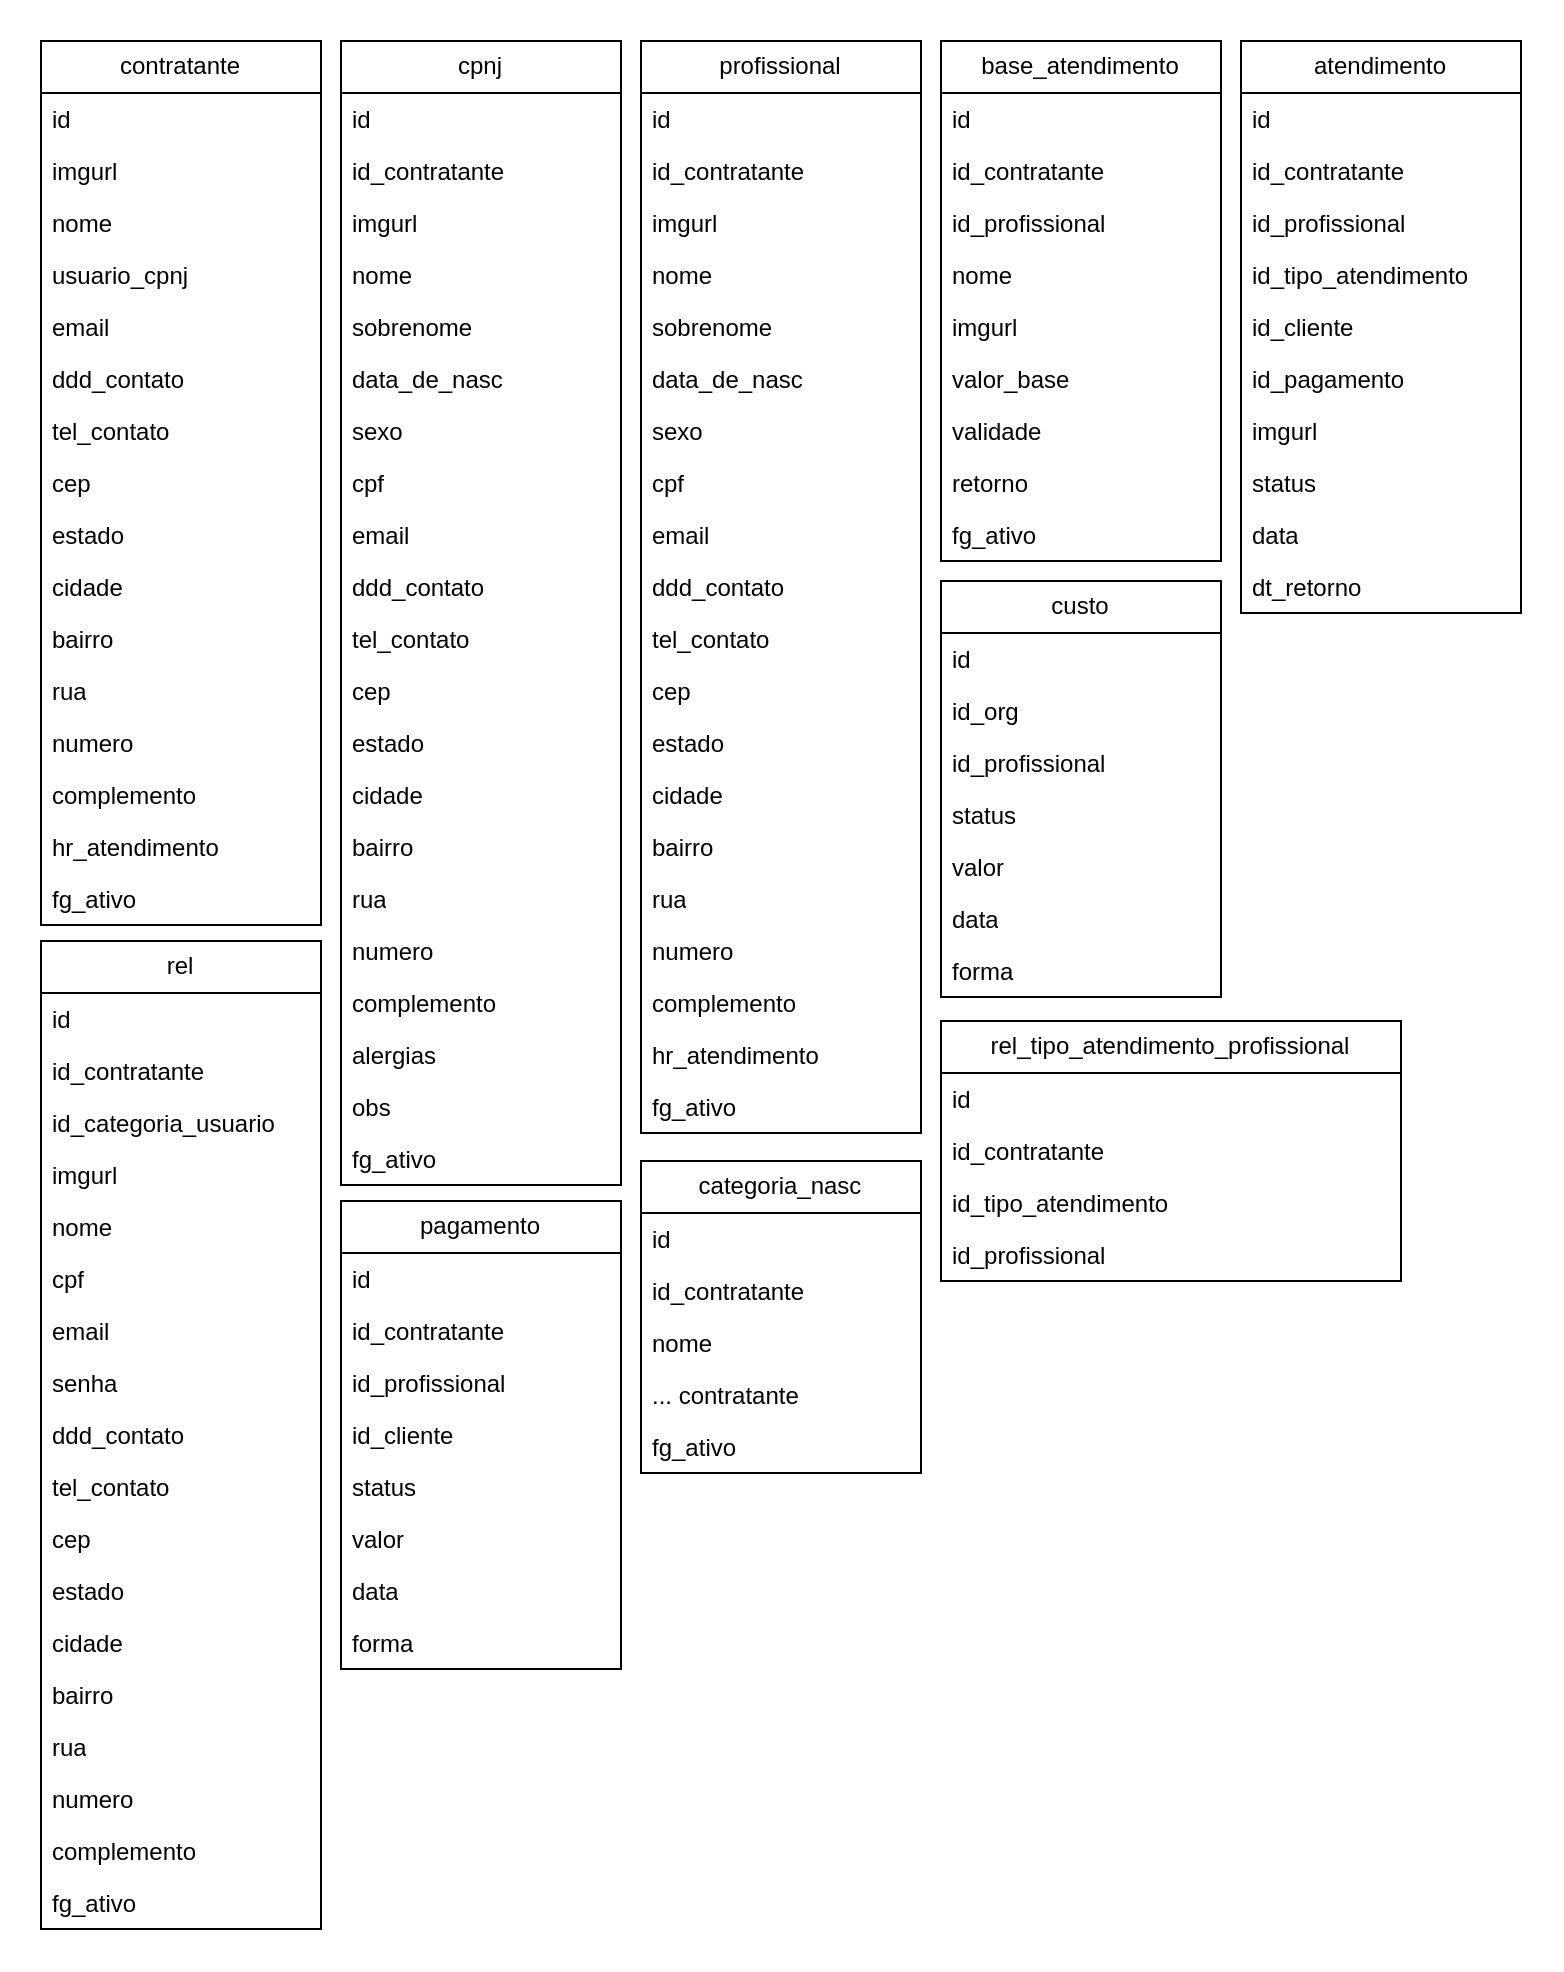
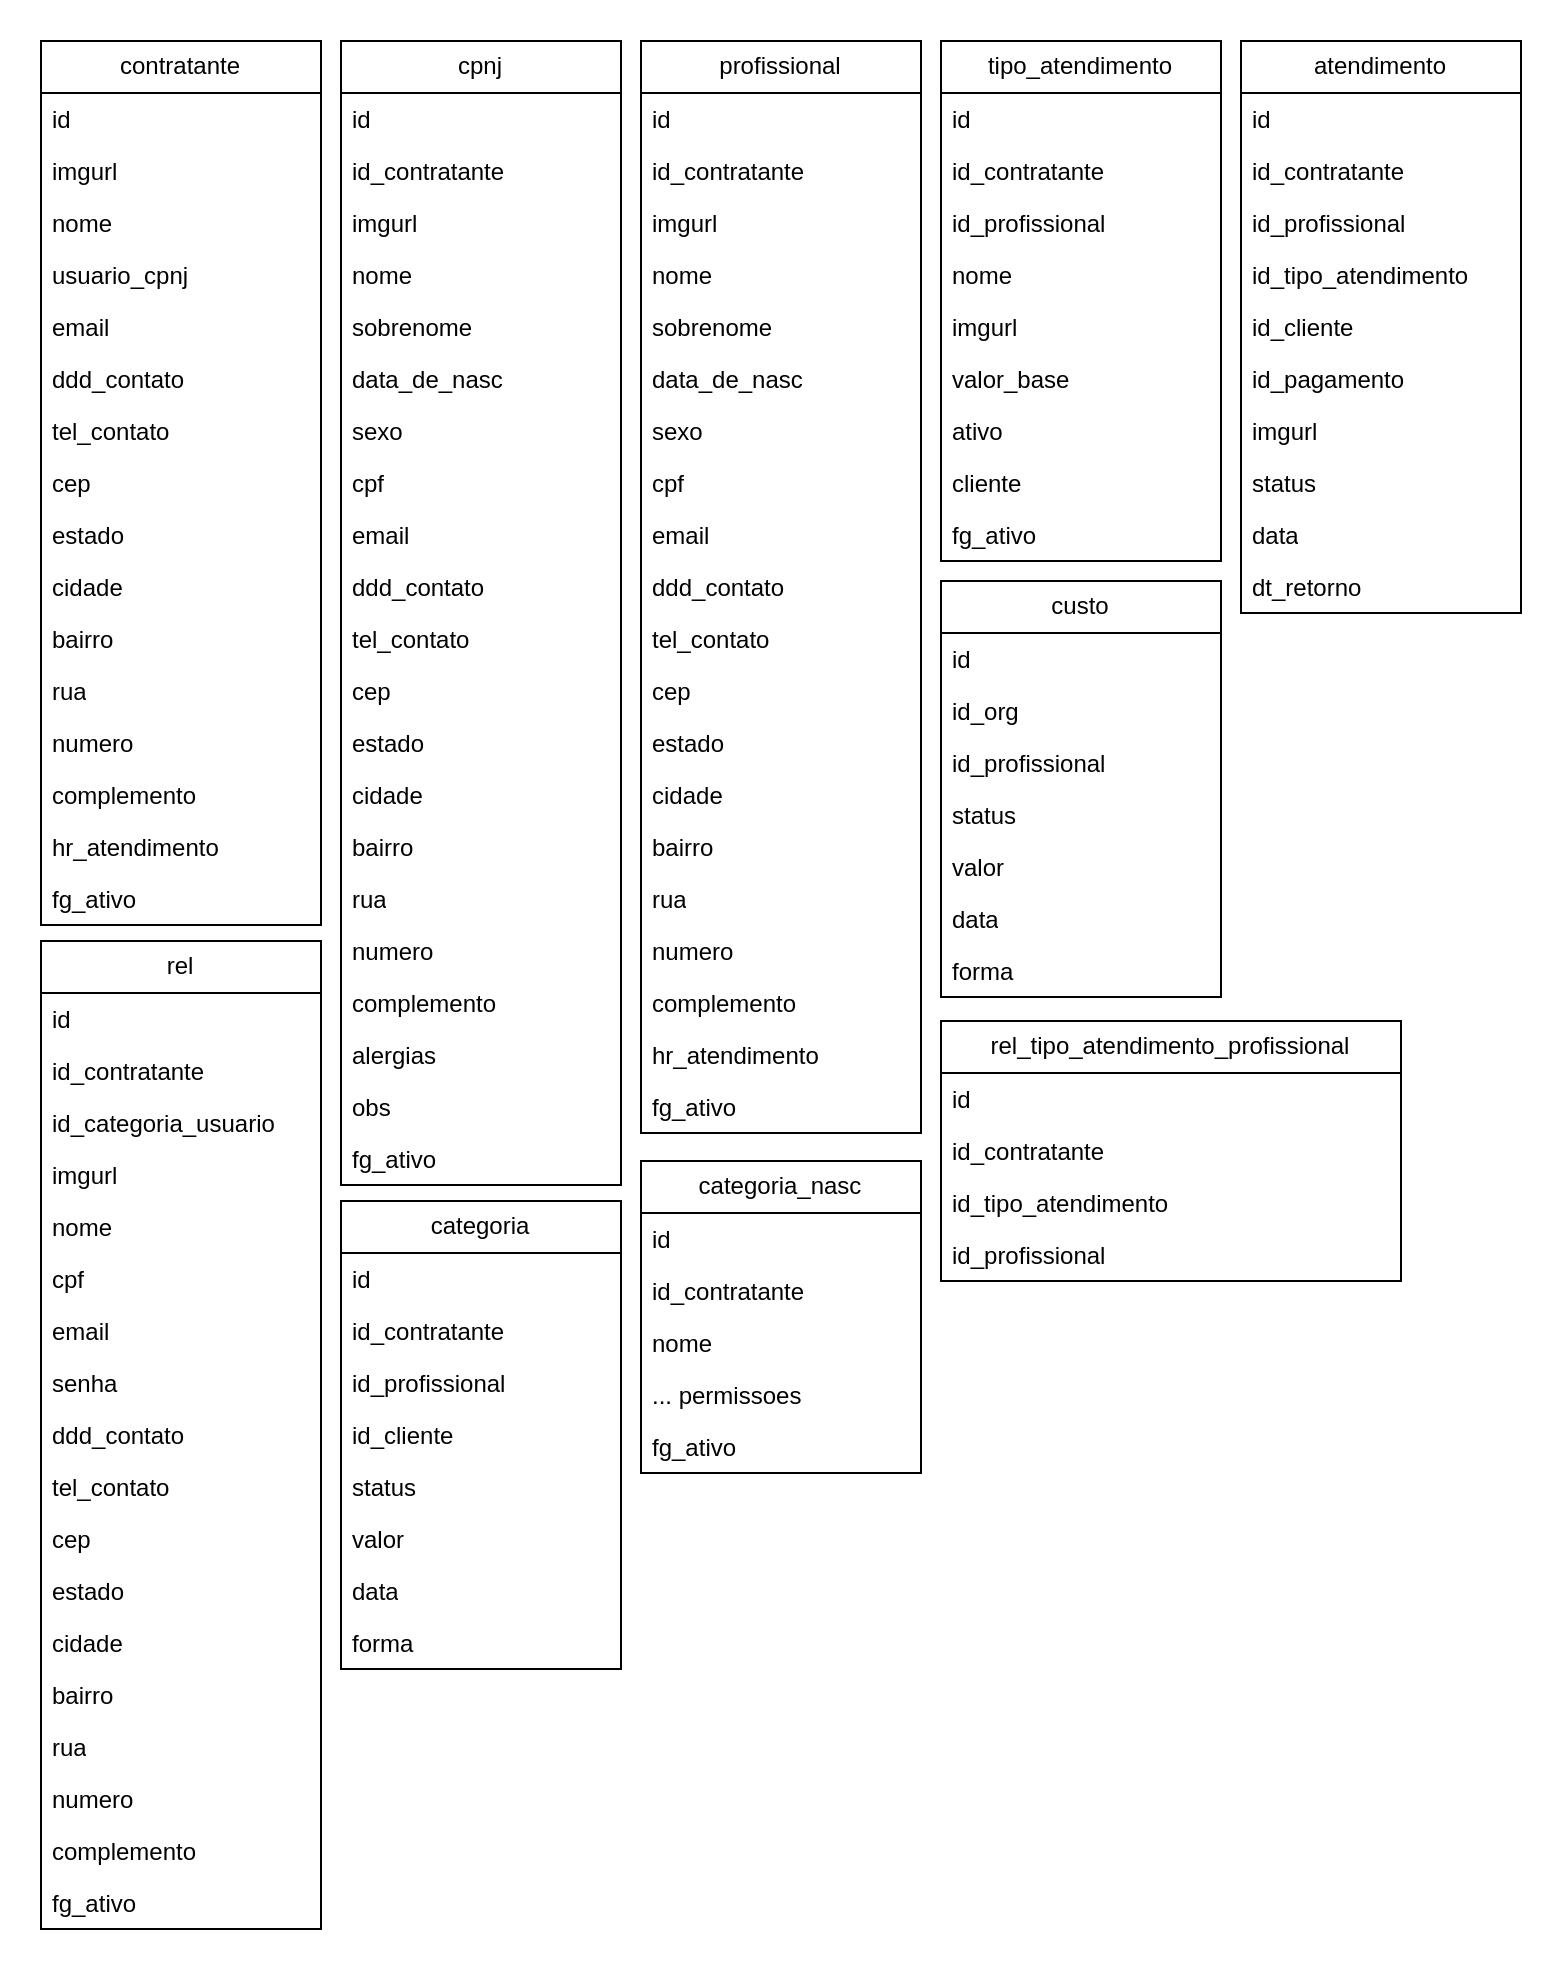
node "base_atendimento": label "base_atendimento" -> "tipo_atendimento"
node "validade": label "validade" -> "ativo"
node "retorno": label "retorno" -> "cliente"
node "pagamento": label "pagamento" -> "categoria"
node "... contratante": label "... contratante" -> "... permissoes"
